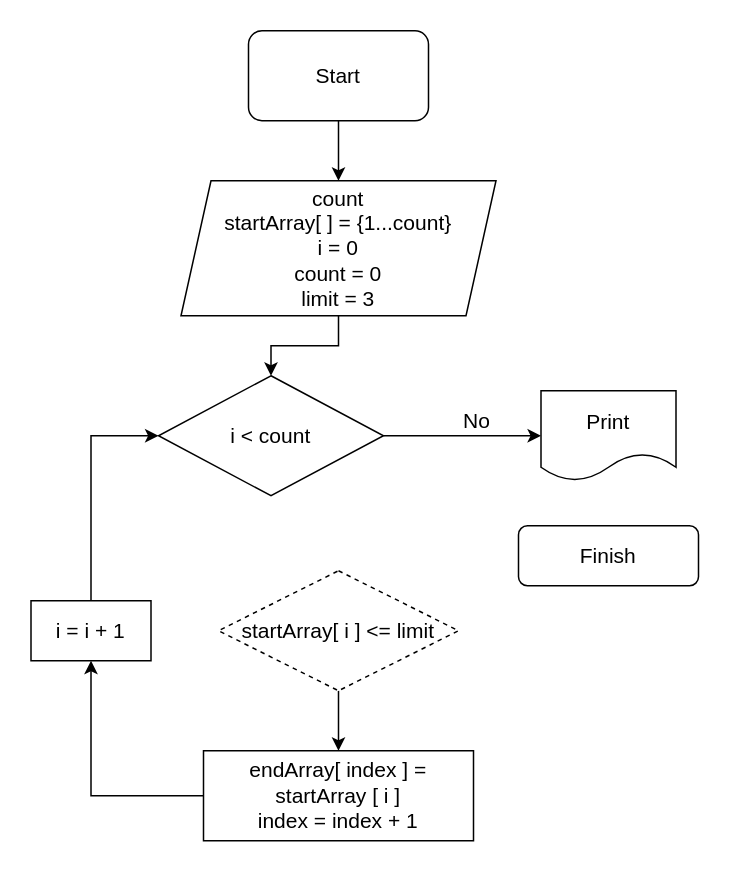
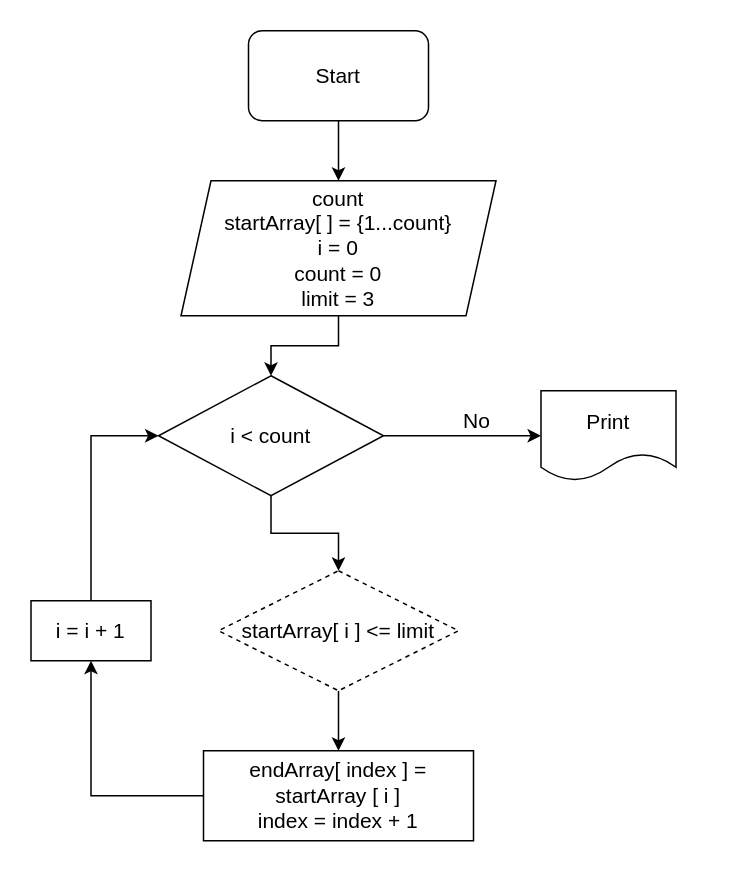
edge "i < count" -> "startArray[ i ] <= limit": added
node "Finish": removed
